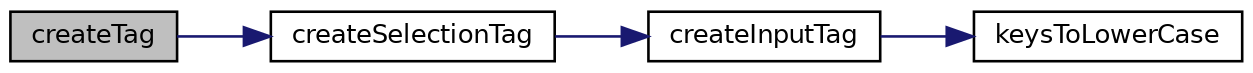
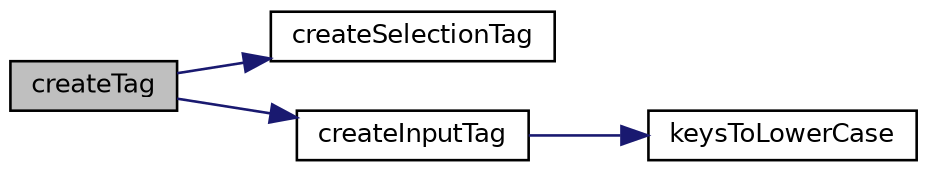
edge "createSelectionTag" -> "createInputTag": now "createTag" -> "createInputTag"
